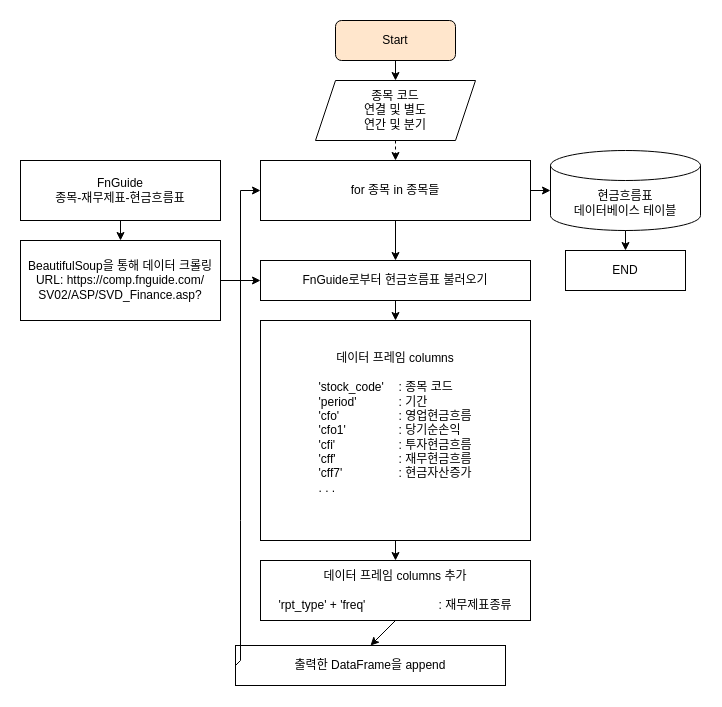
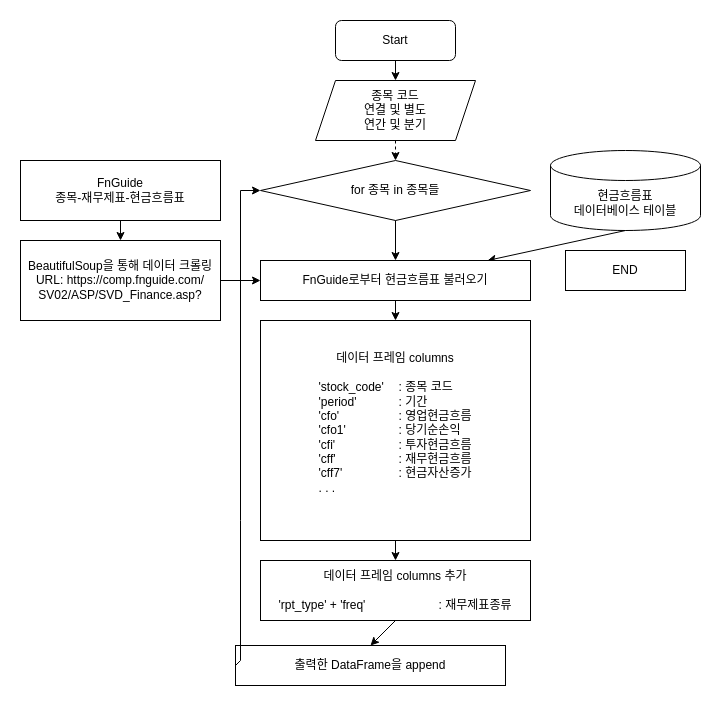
node "Start": fillcolor #ffe6cc -> #ffffff
node "for 종목 in 종목들": shape rectangle -> diamond
edge "for 종목 in 종목들" -> "현금흐름표 데이터베이스 테이블": removed
edge "현금흐름표 데이터베이스 테이블" -> "END": now "현금흐름표 데이터베이스 테이블" -> "FnGuide로부터 현금흐름표 불러오기"
